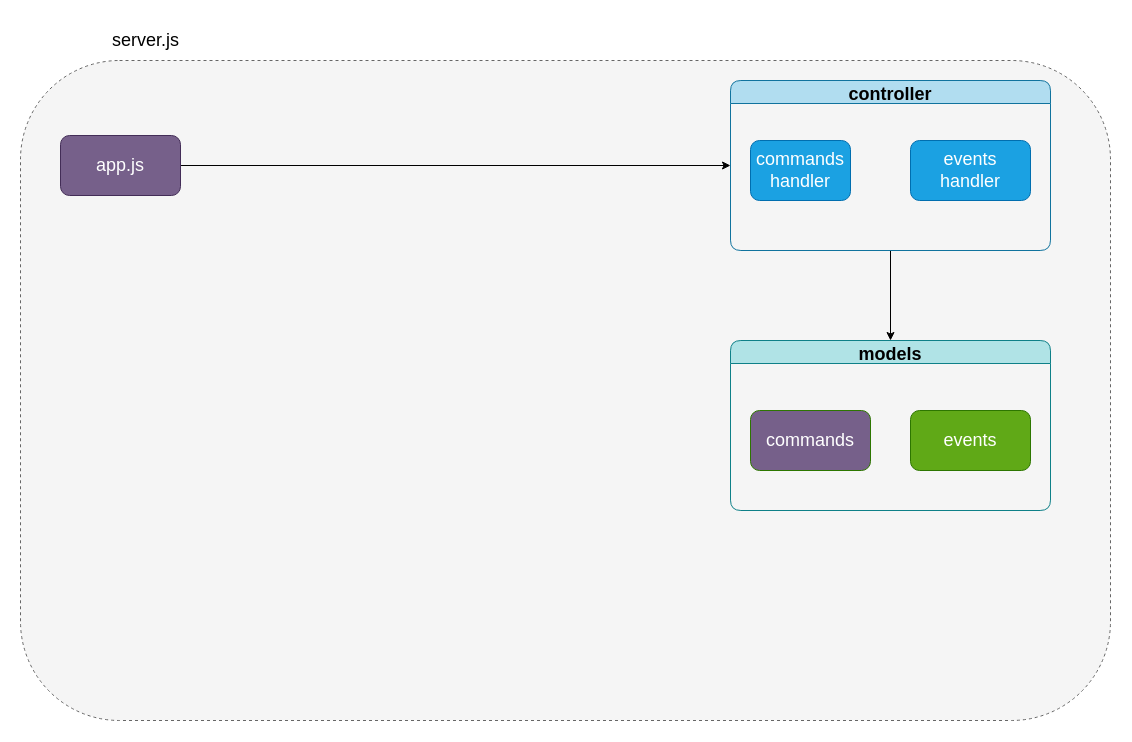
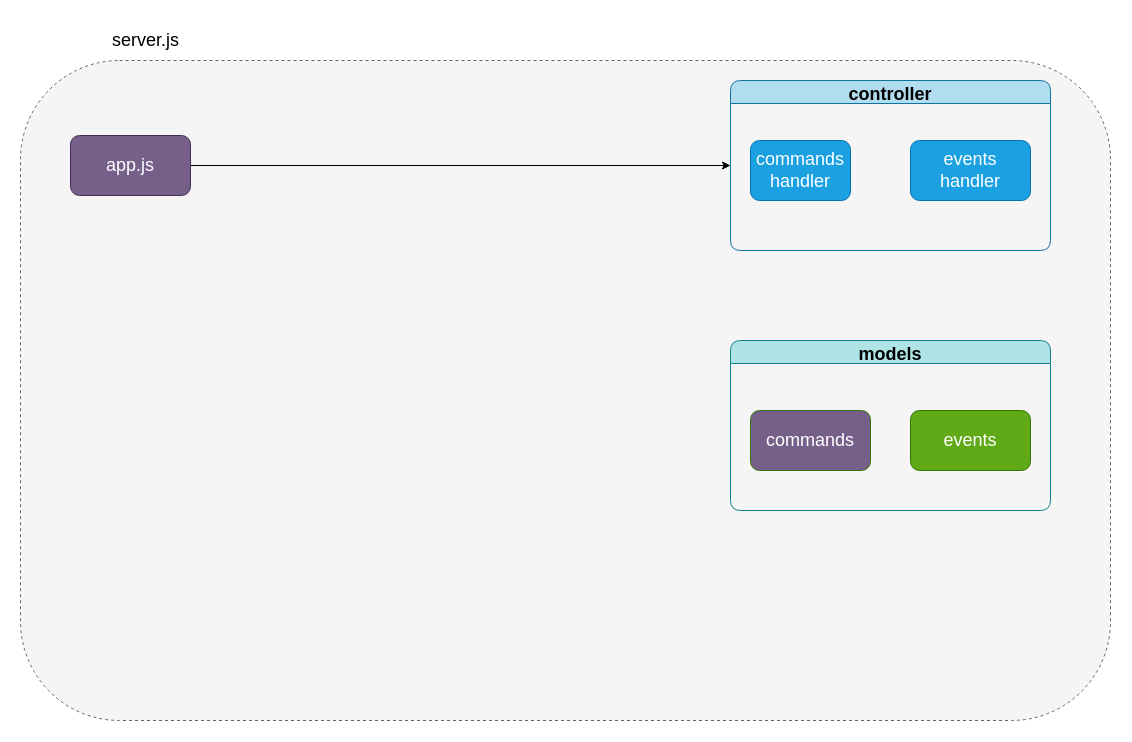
node "app.js": moved (121, 166) -> (131, 166)
edge "controller" -> "models": removed
